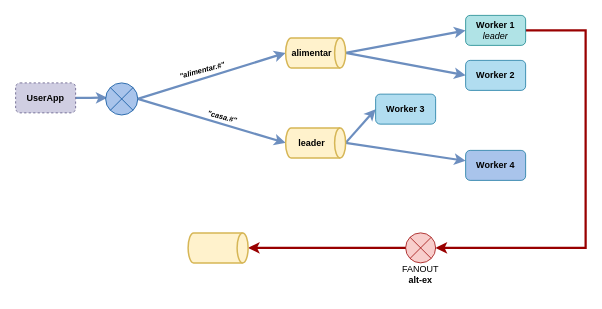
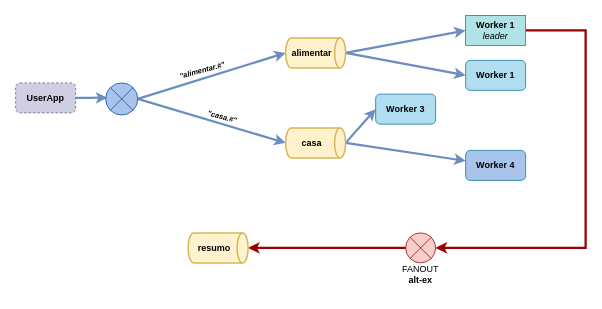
node "Worker 1 leader": shape rounded rectangle -> rectangle
node "Worker 2": label "Worker 2" -> "Worker 1"
node "leader": label "leader" -> "casa"
node "resumo": added
